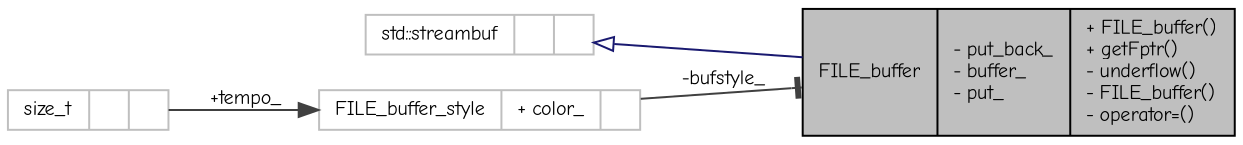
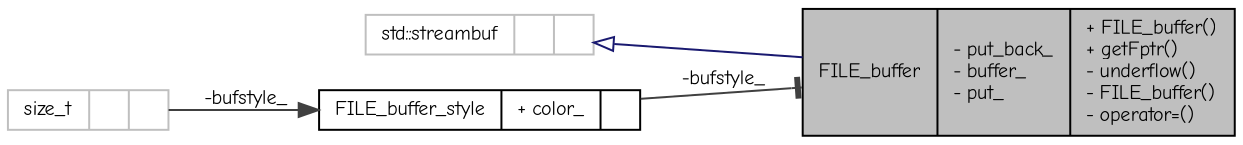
edge "size_t" -> "FILE_buffer_style": label " +tempo_" -> " -bufstyle_"
node "FILE_buffer_style": color grey75 -> black
